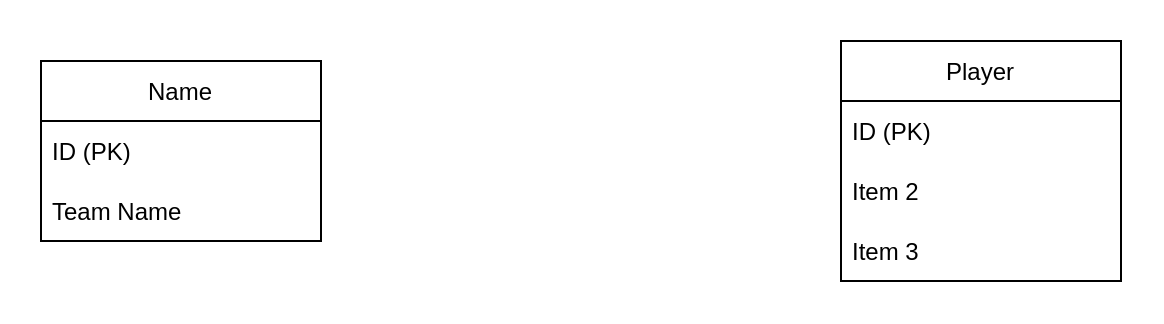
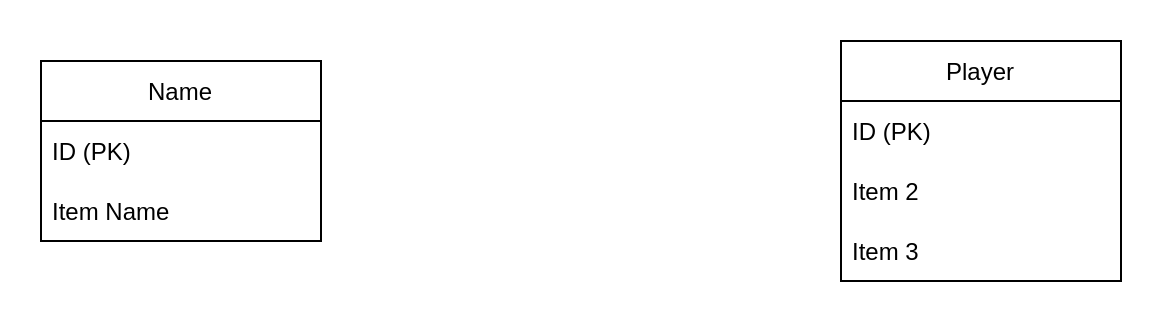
node "Team Name": label "Team Name" -> "Item Name"
